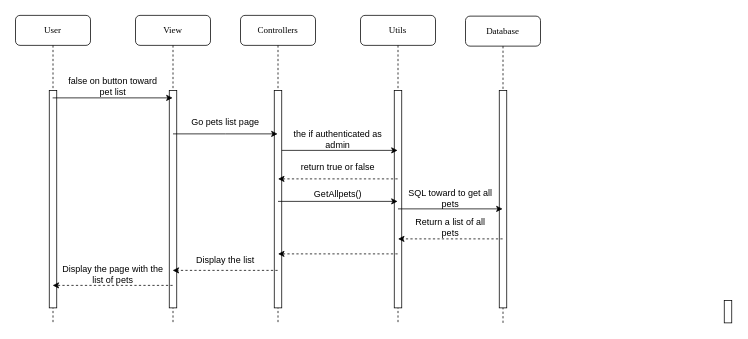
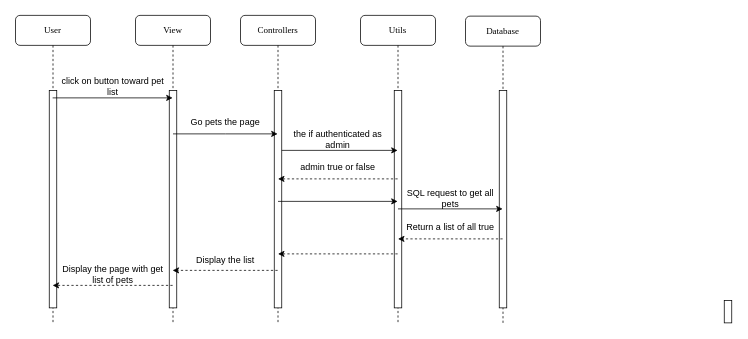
node "false on button toward pet list": label "false on button toward pet list" -> "click on button toward pet list"
node "Go pets list page": label "Go pets list page" -> "Go pets the page"
node "return true or false": label "return true or false" -> "admin true or false"
node "GetAllpets()": removed
node "SQL toward to get all pets": label "SQL toward to get all pets" -> "SQL request to get all pets"
node "Return a list of all pets": label "Return a list of all pets" -> "Return a list of all true"
node "Display the page with the list of pets": label "Display the page with the list of pets" -> "Display the page with get list of pets"
